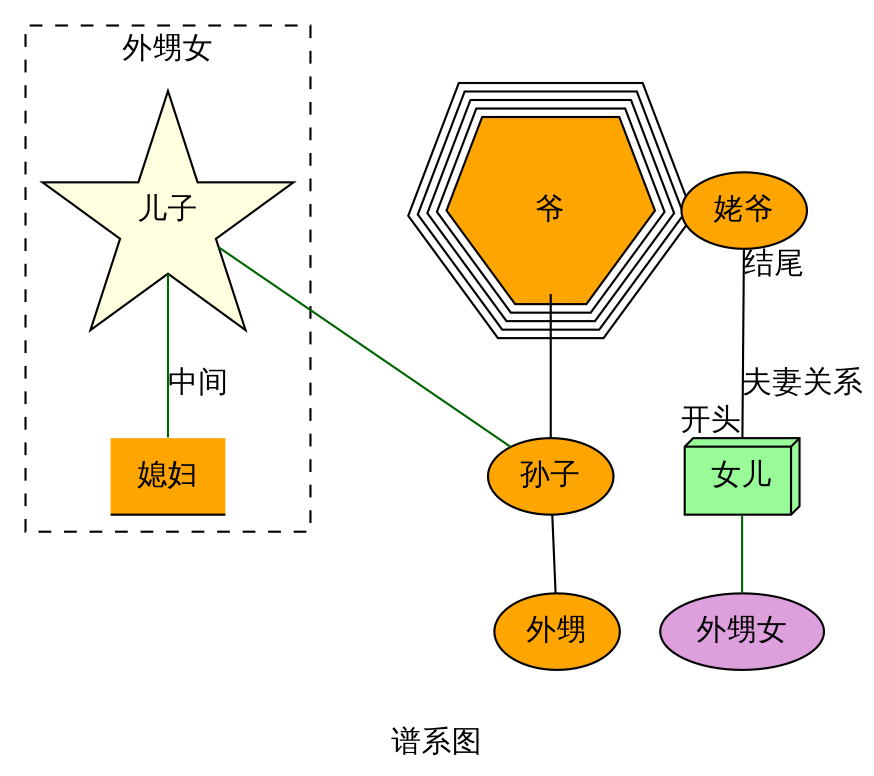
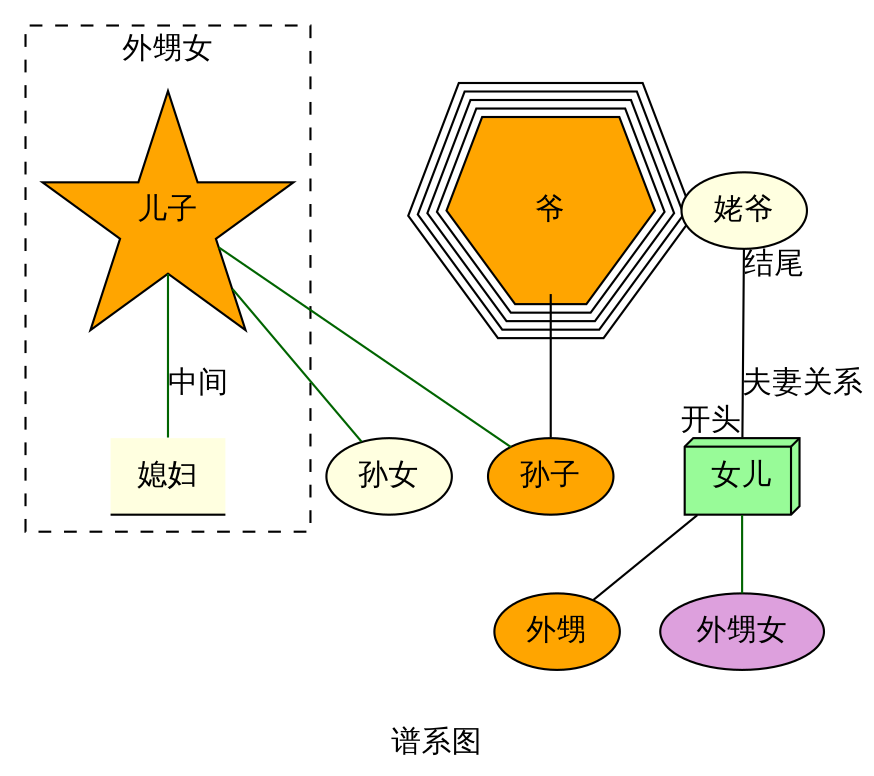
node "儿子": fillcolor lightyellow -> orange
node "姥爷": fillcolor orange -> lightyellow
node "媳妇": fillcolor orange -> lightyellow
node "孙女": added
edge "孙子" -- "外甥": now "女儿" -- "外甥"
